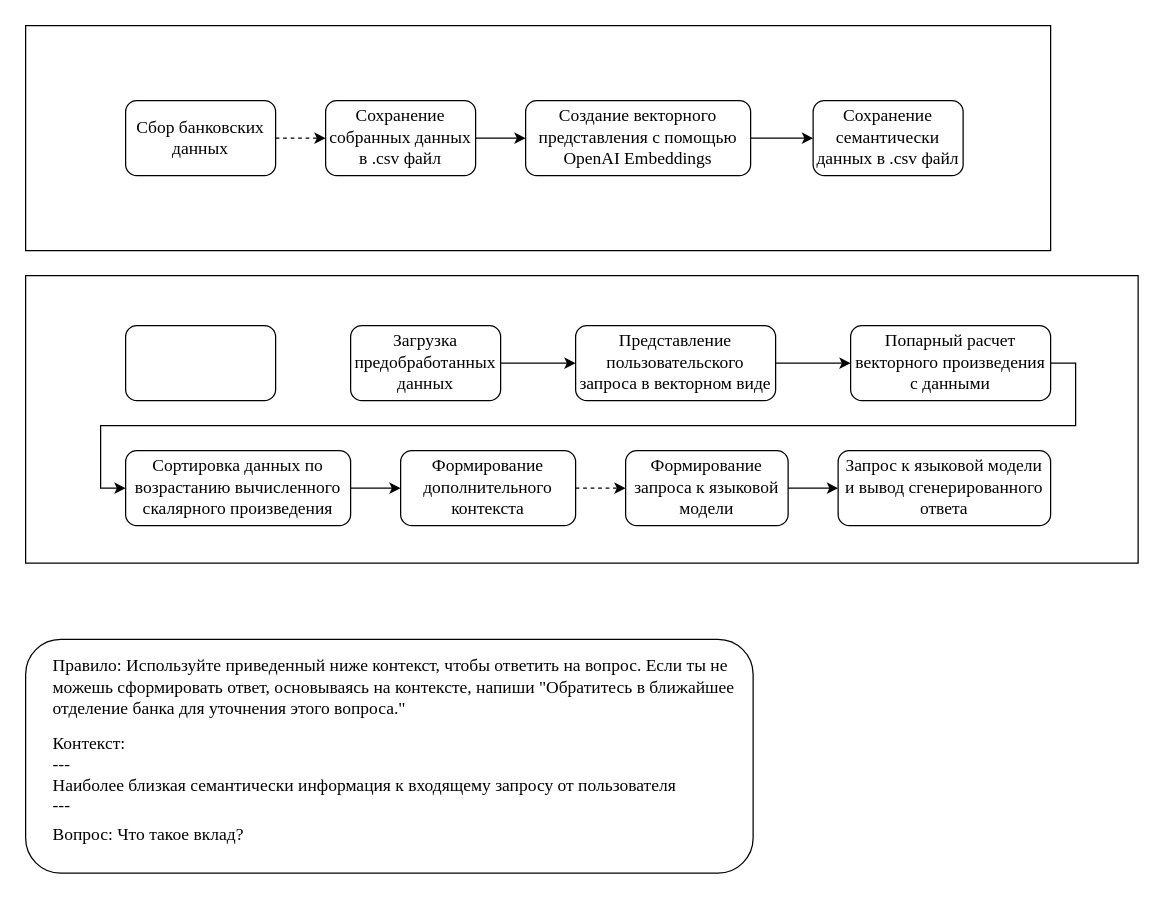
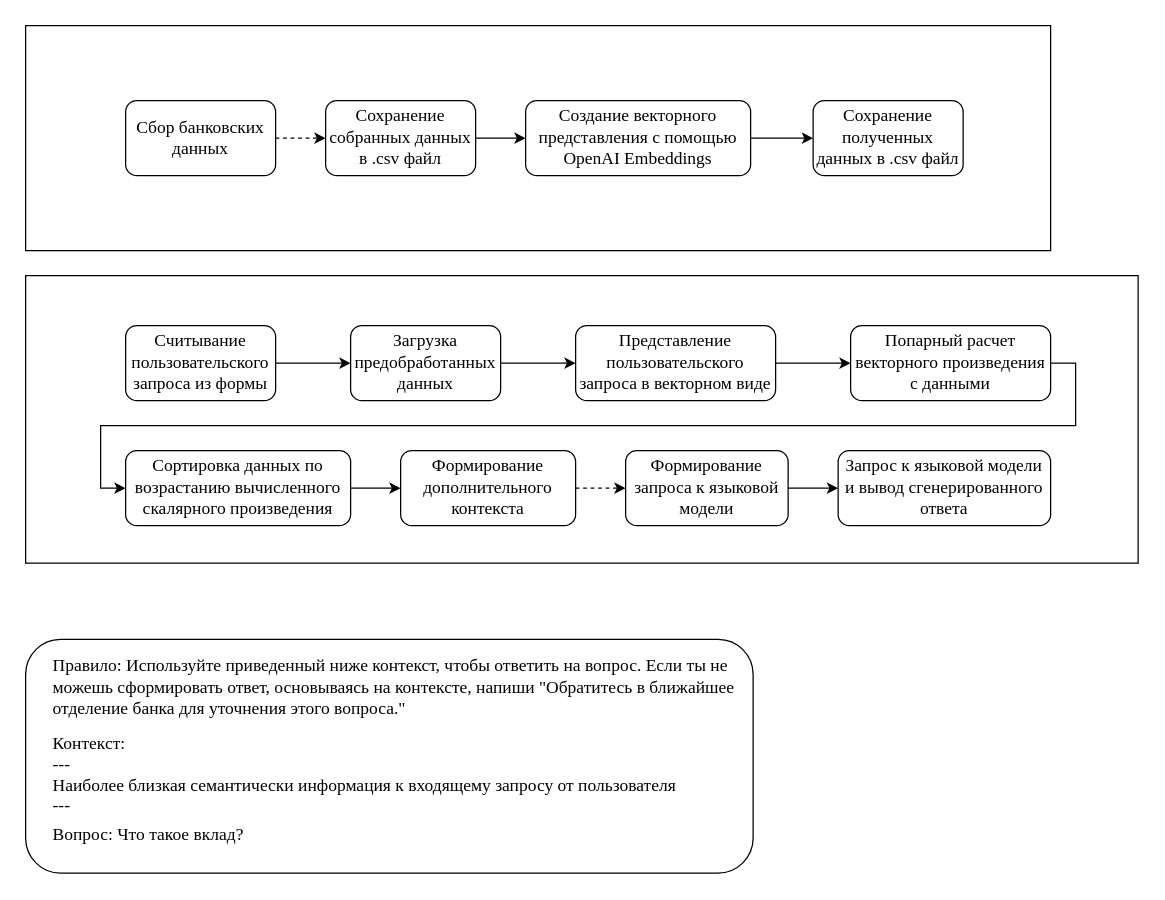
node "Сохранение семантически данных в .csv файл": label "Сохранение семантически данных в .csv файл" -> "Сохранение полученных данных в .csv файл"
node "Считывание пользовательского запроса из формы": added
edge "Считывание пользовательского запроса из формы" -> "Загрузка предобработанных данных": added
